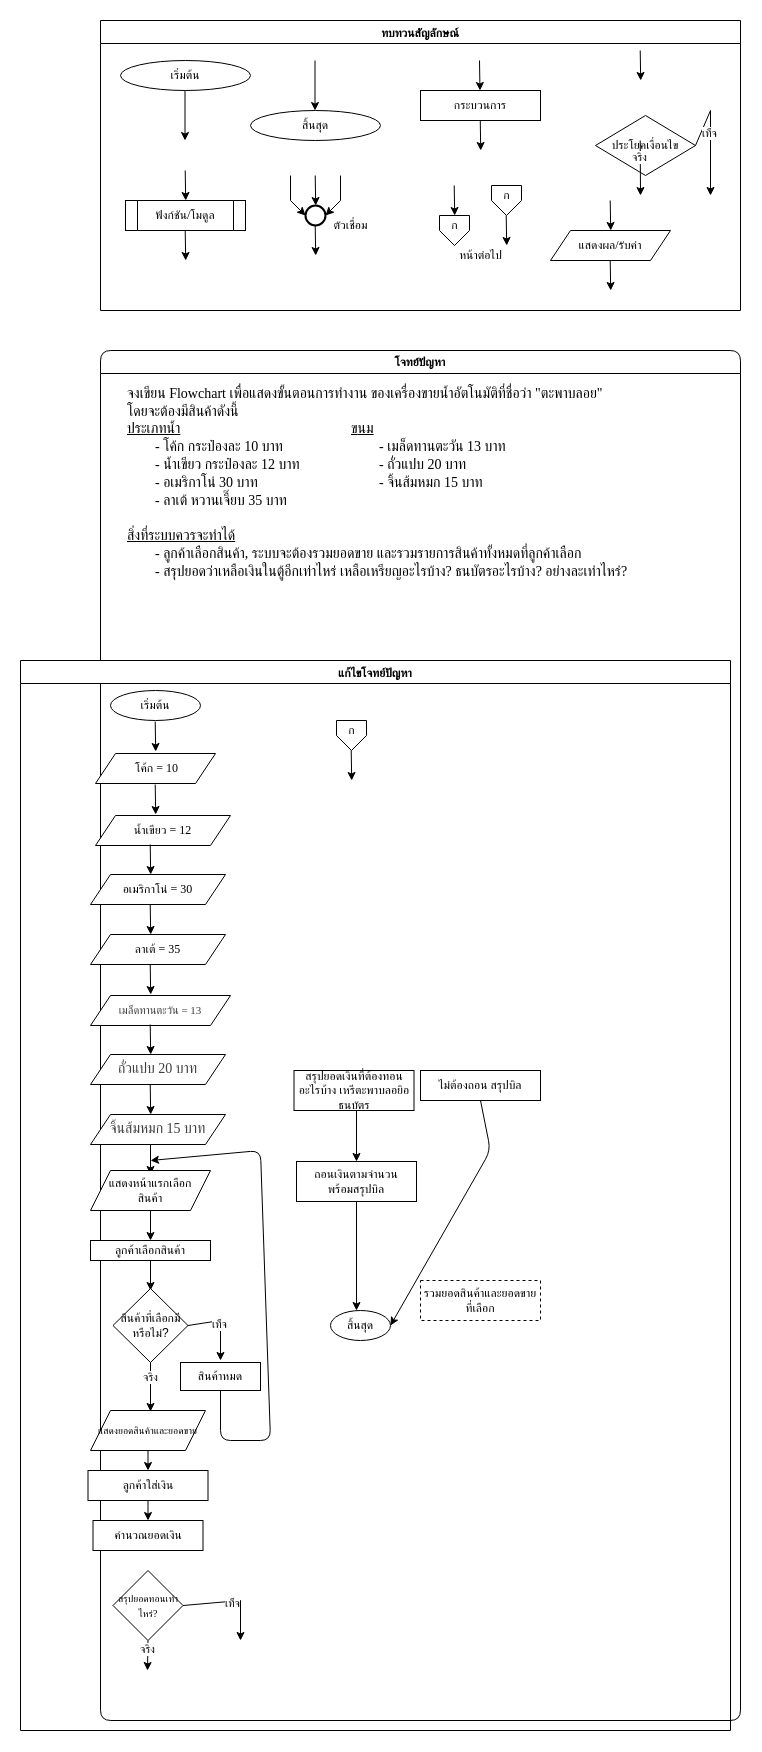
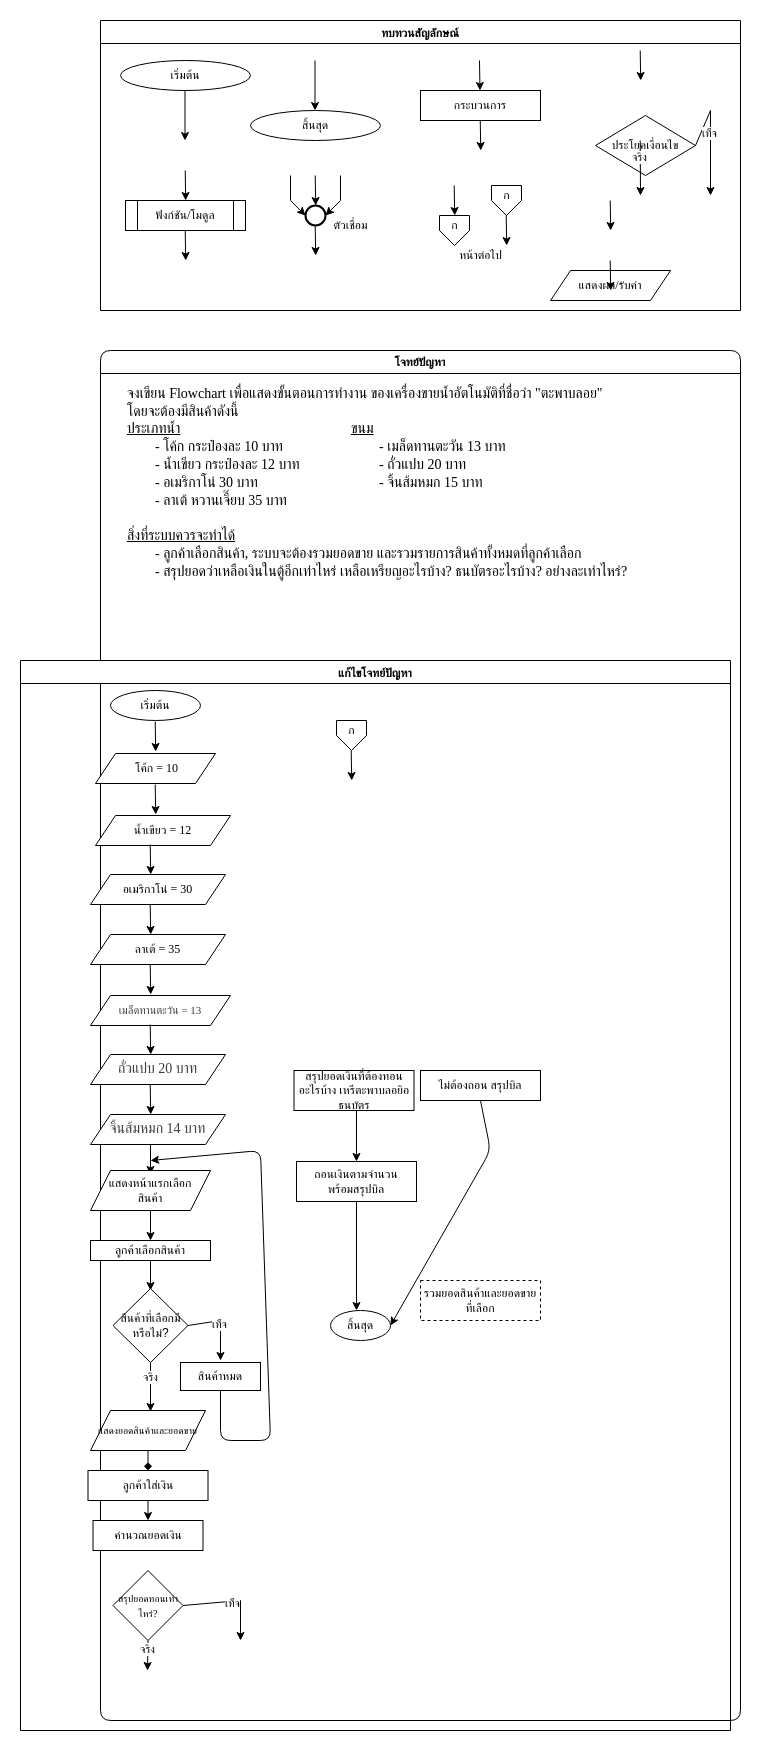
node "แสดงผล/รับค่า": moved (611, 246) -> (611, 286)
node "จิ้นส้มหมก 15 บาท": label "จิ้นส้มหมก 15 บาท" -> "จิ้นส้มหมก 14 บาท"
edge "แสดงยอดสินค้าและยอดขาย" -> "ลูกค้าใส่เงิน": arrowhead classic -> diamond
